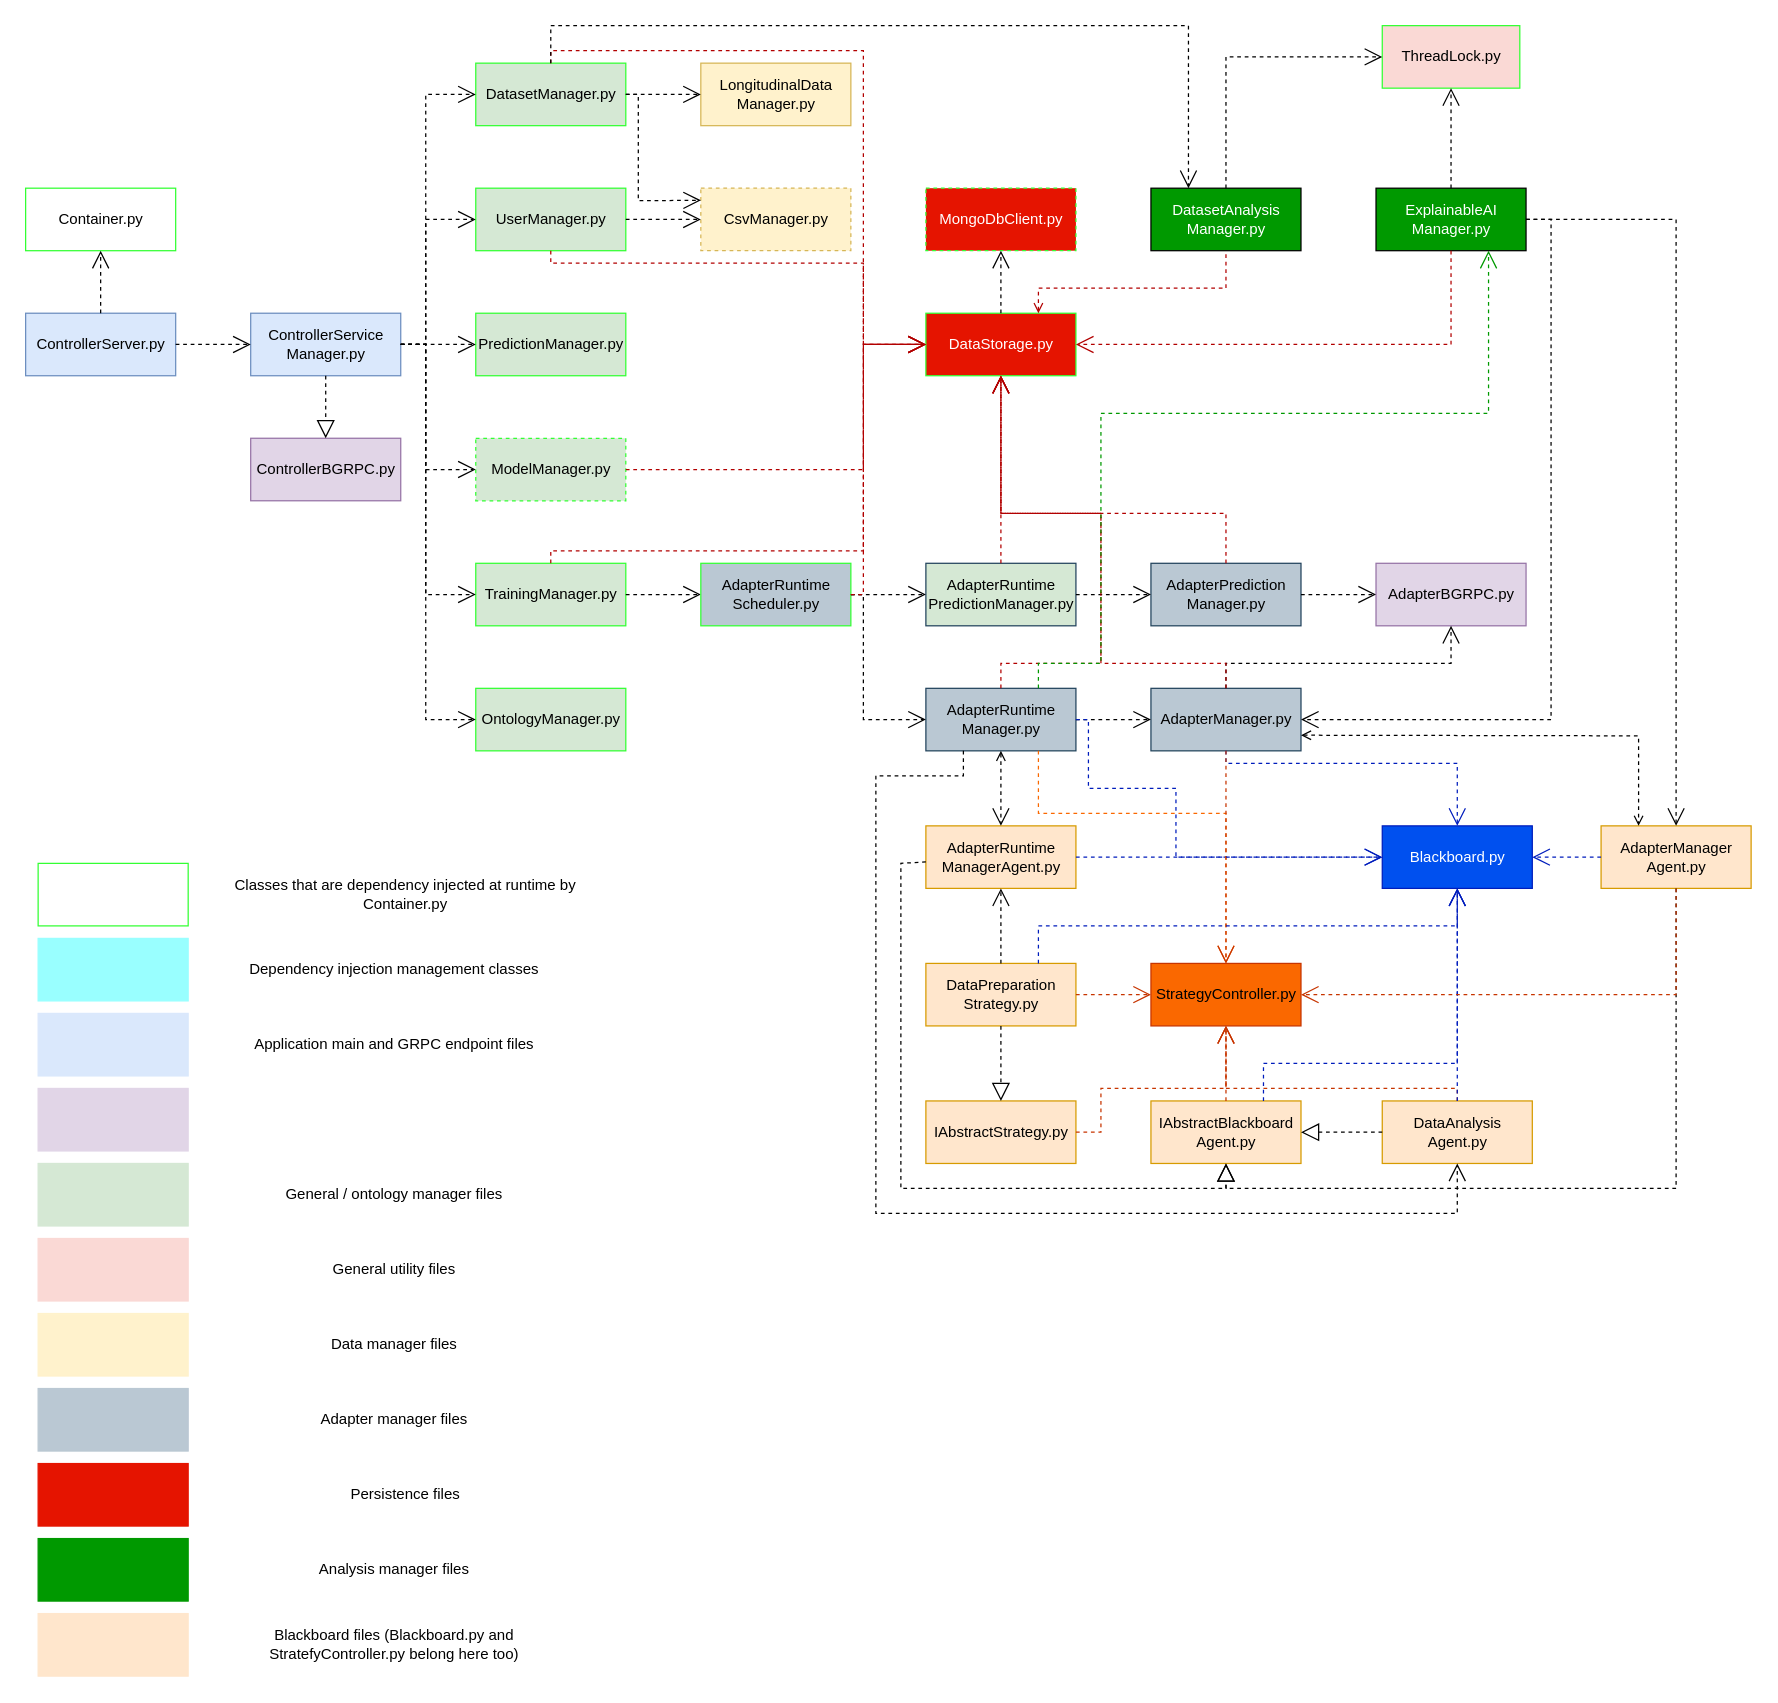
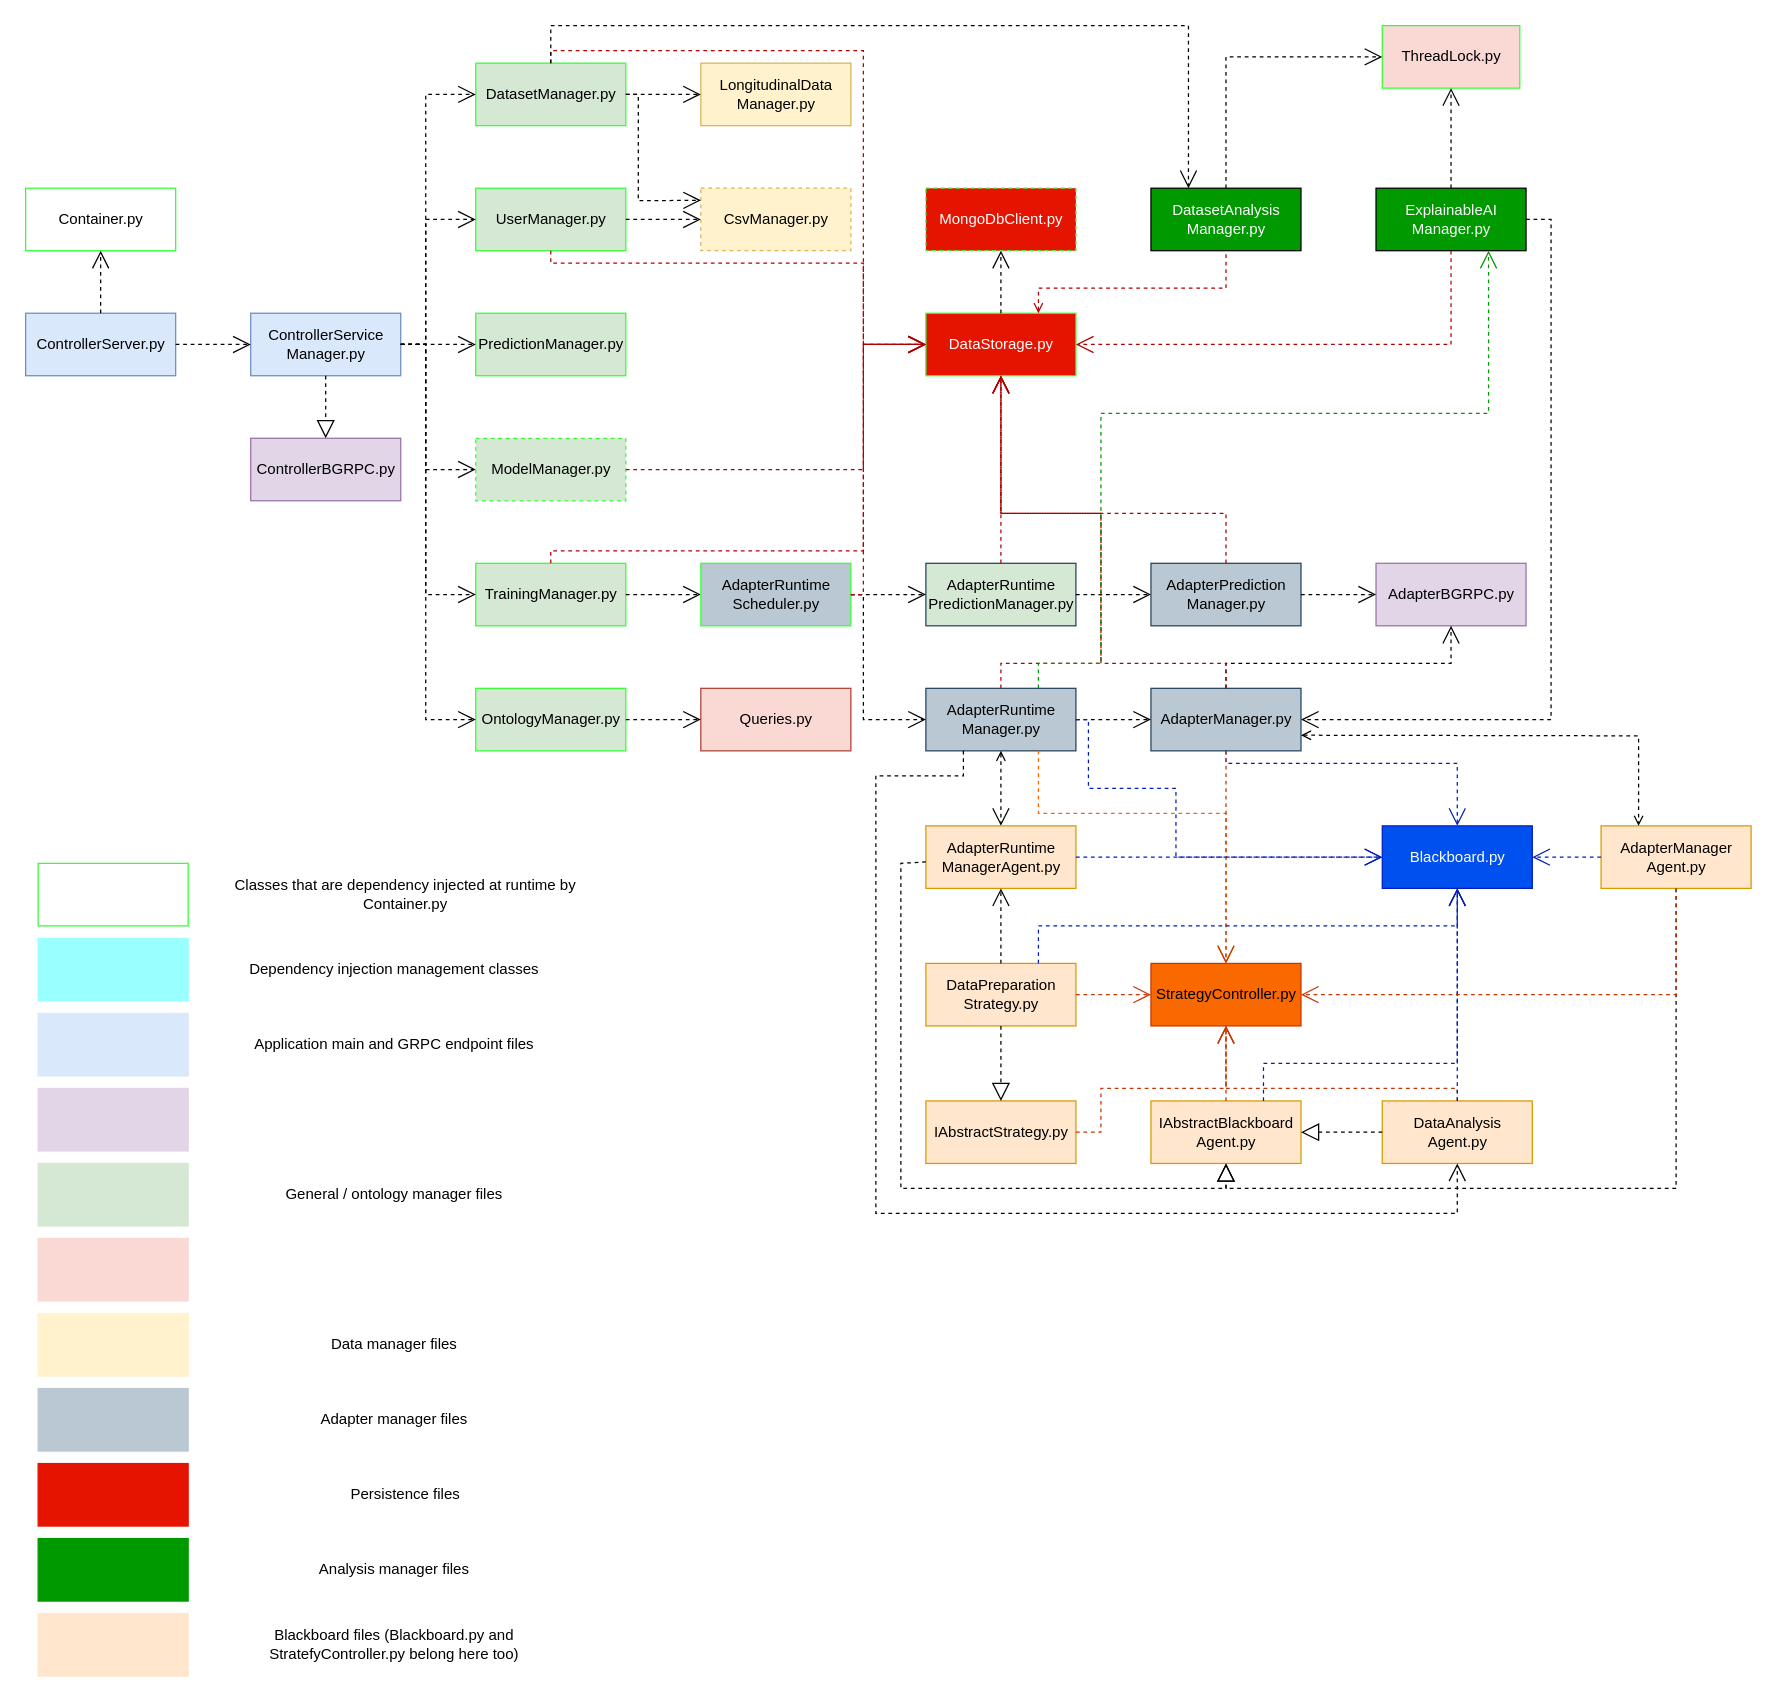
edge "ExplainableAI Manager.py" -> "AdapterManager Agent.py": removed
edge "OntologyManager.py" -> "Queries.py": added
node "Queries.py": added
node "General utility files": removed
